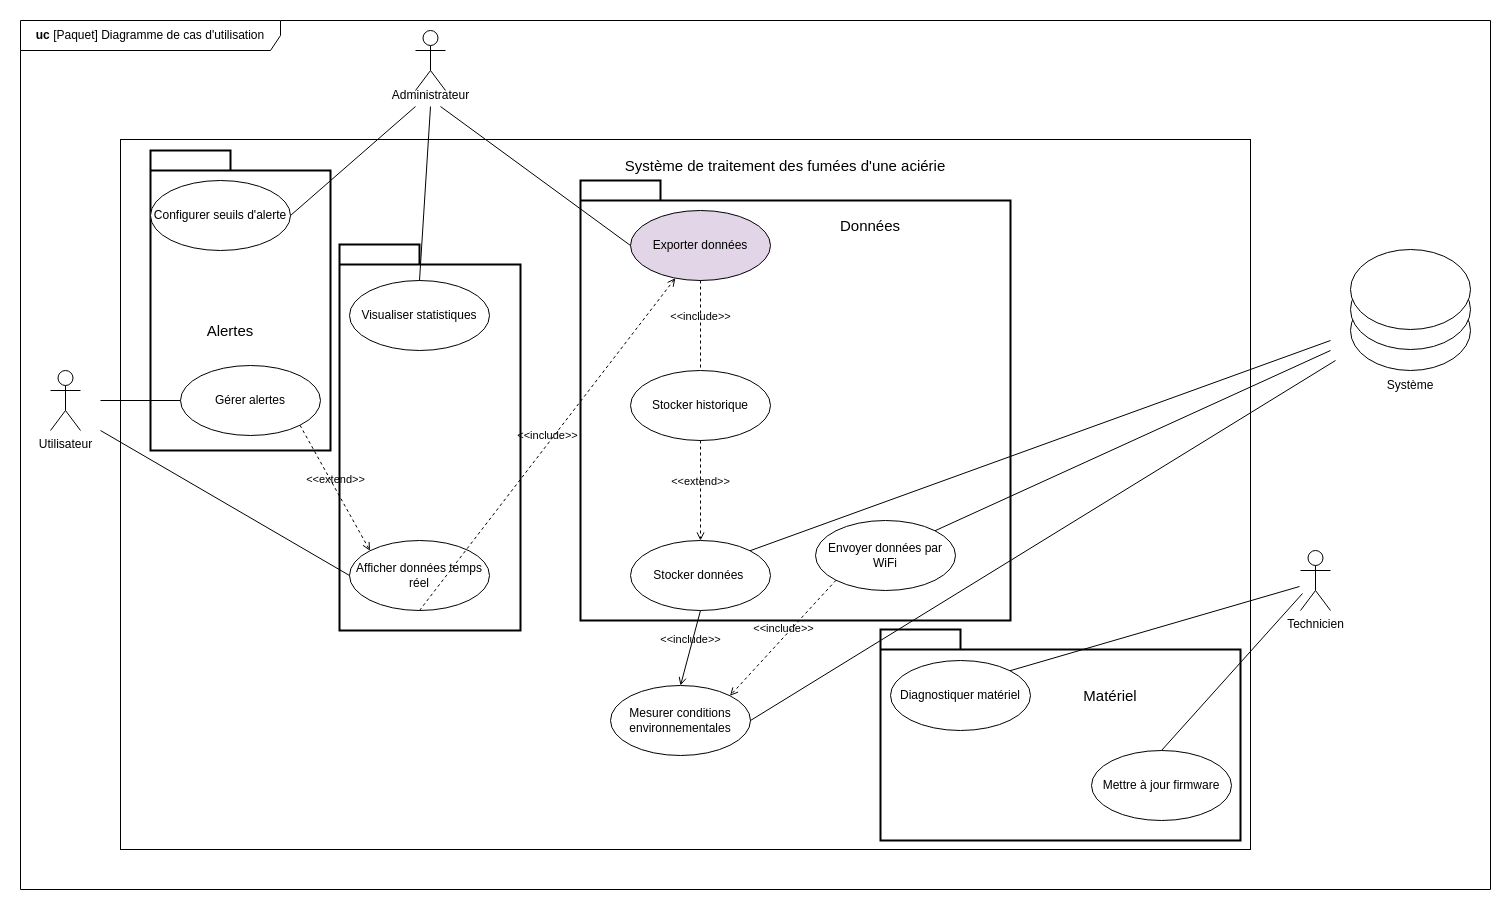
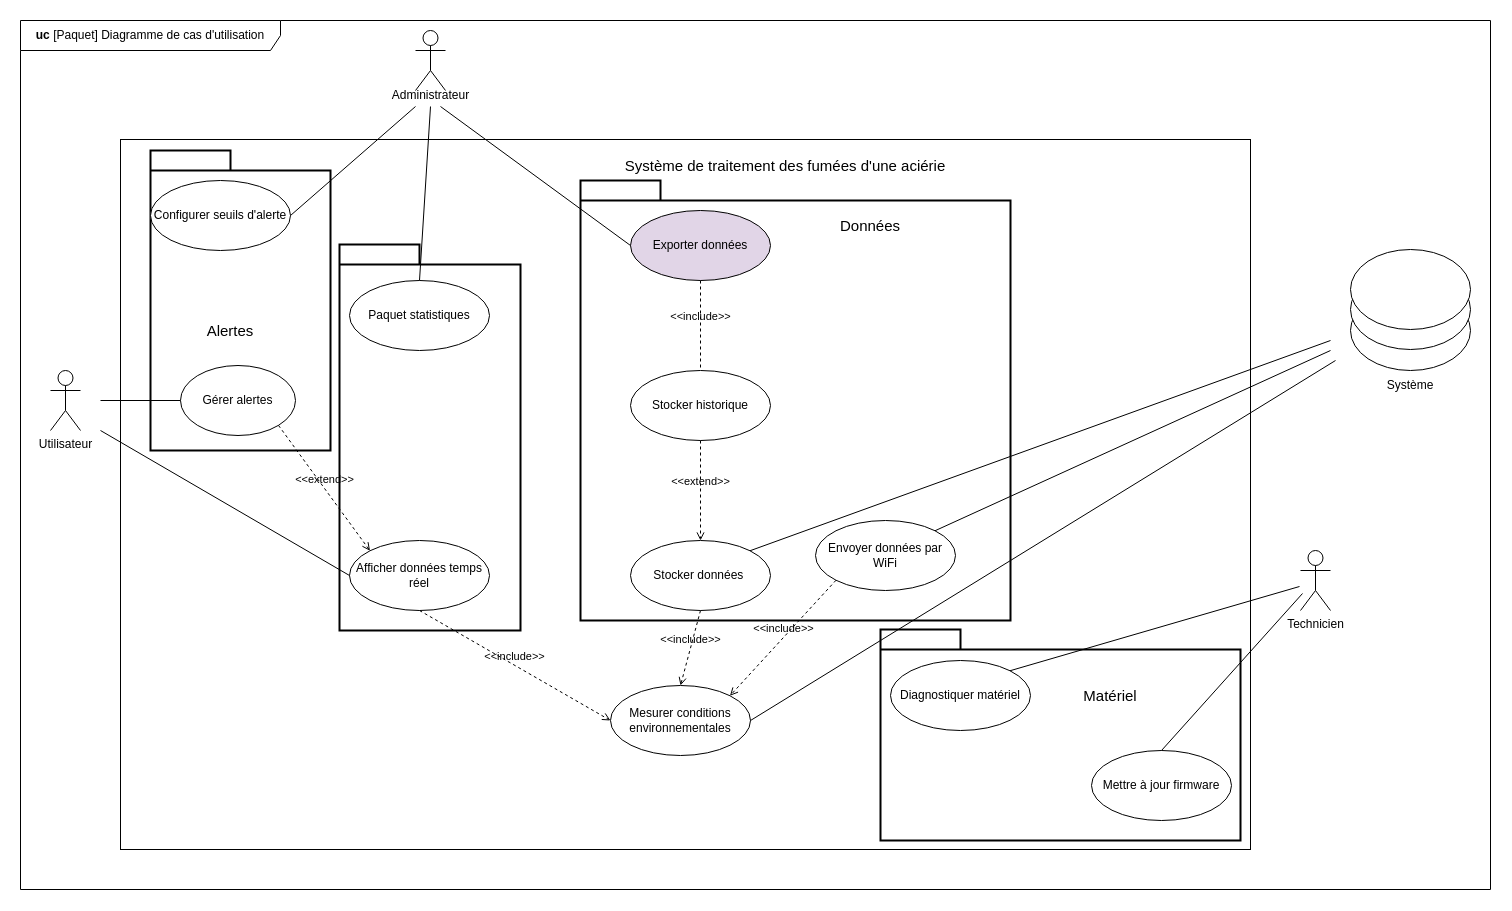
node "Visualiser statistiques": label "Visualiser statistiques" -> "Paquet statistiques"
node "Gérer alertes": size 140x70 -> 115x70
edge "Afficher données temps réel" -> "Exporter données": now "Afficher données temps réel" -> "Mesurer conditions environnementales"
edge "Stocker données" -> "Mesurer conditions environnementales": style solid -> dashed
